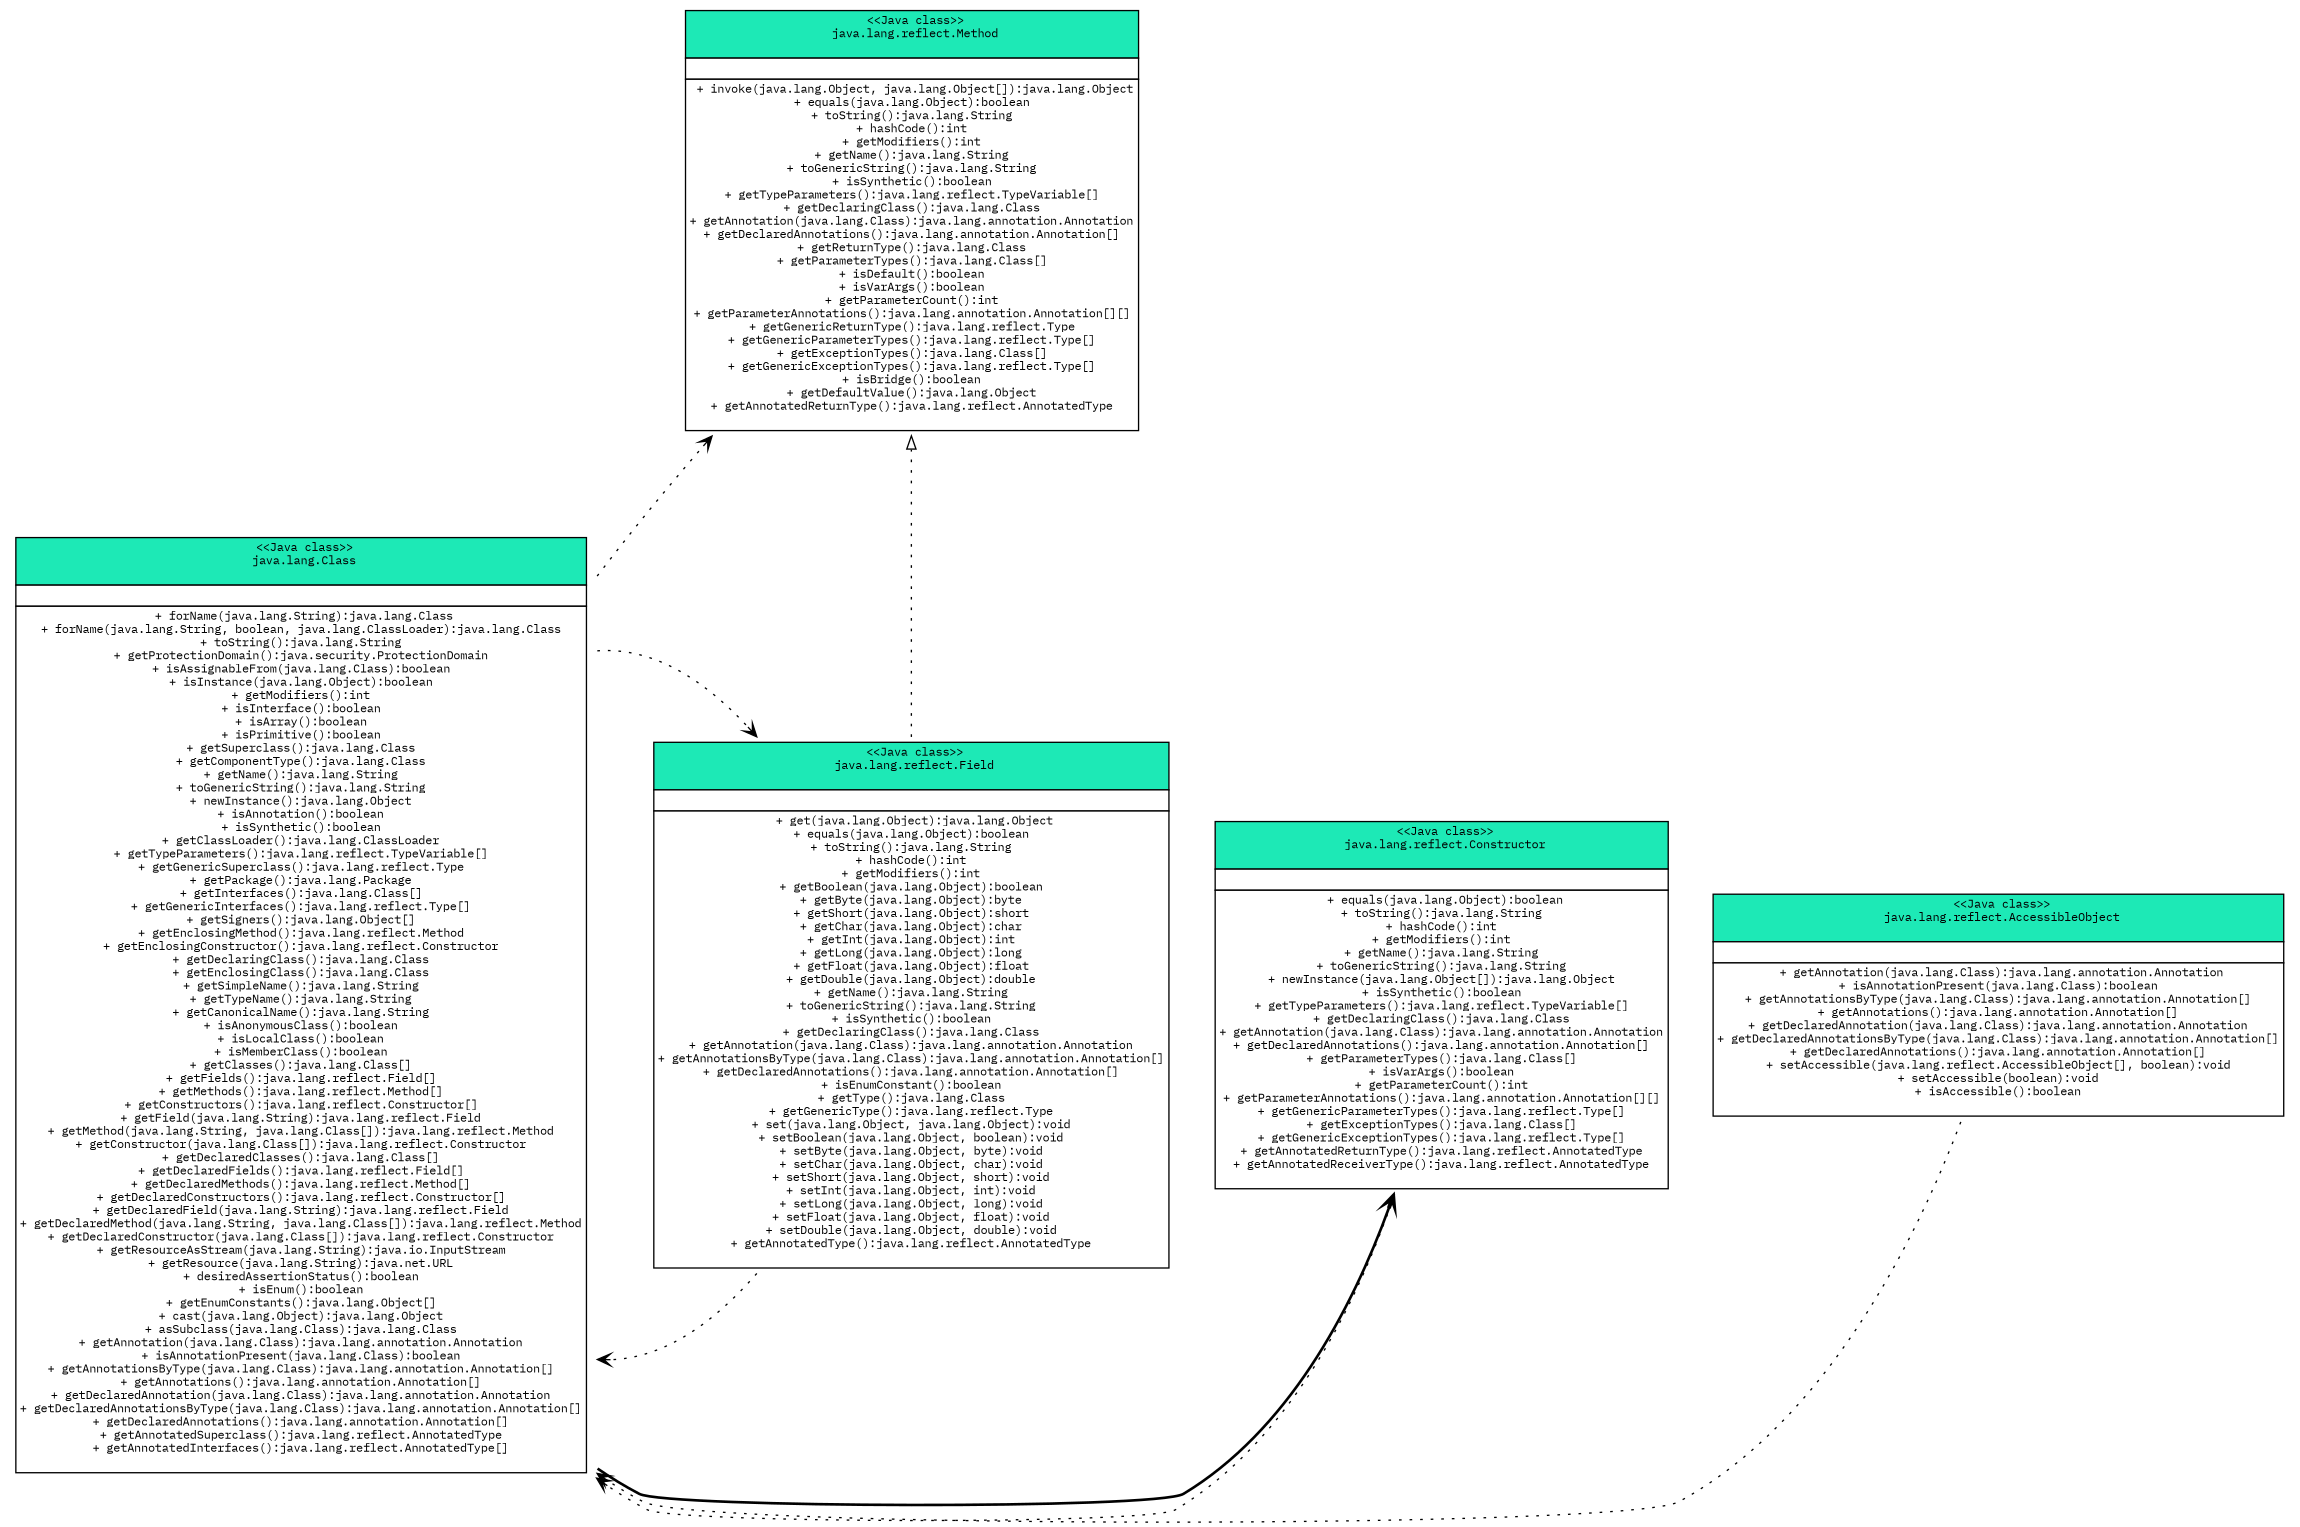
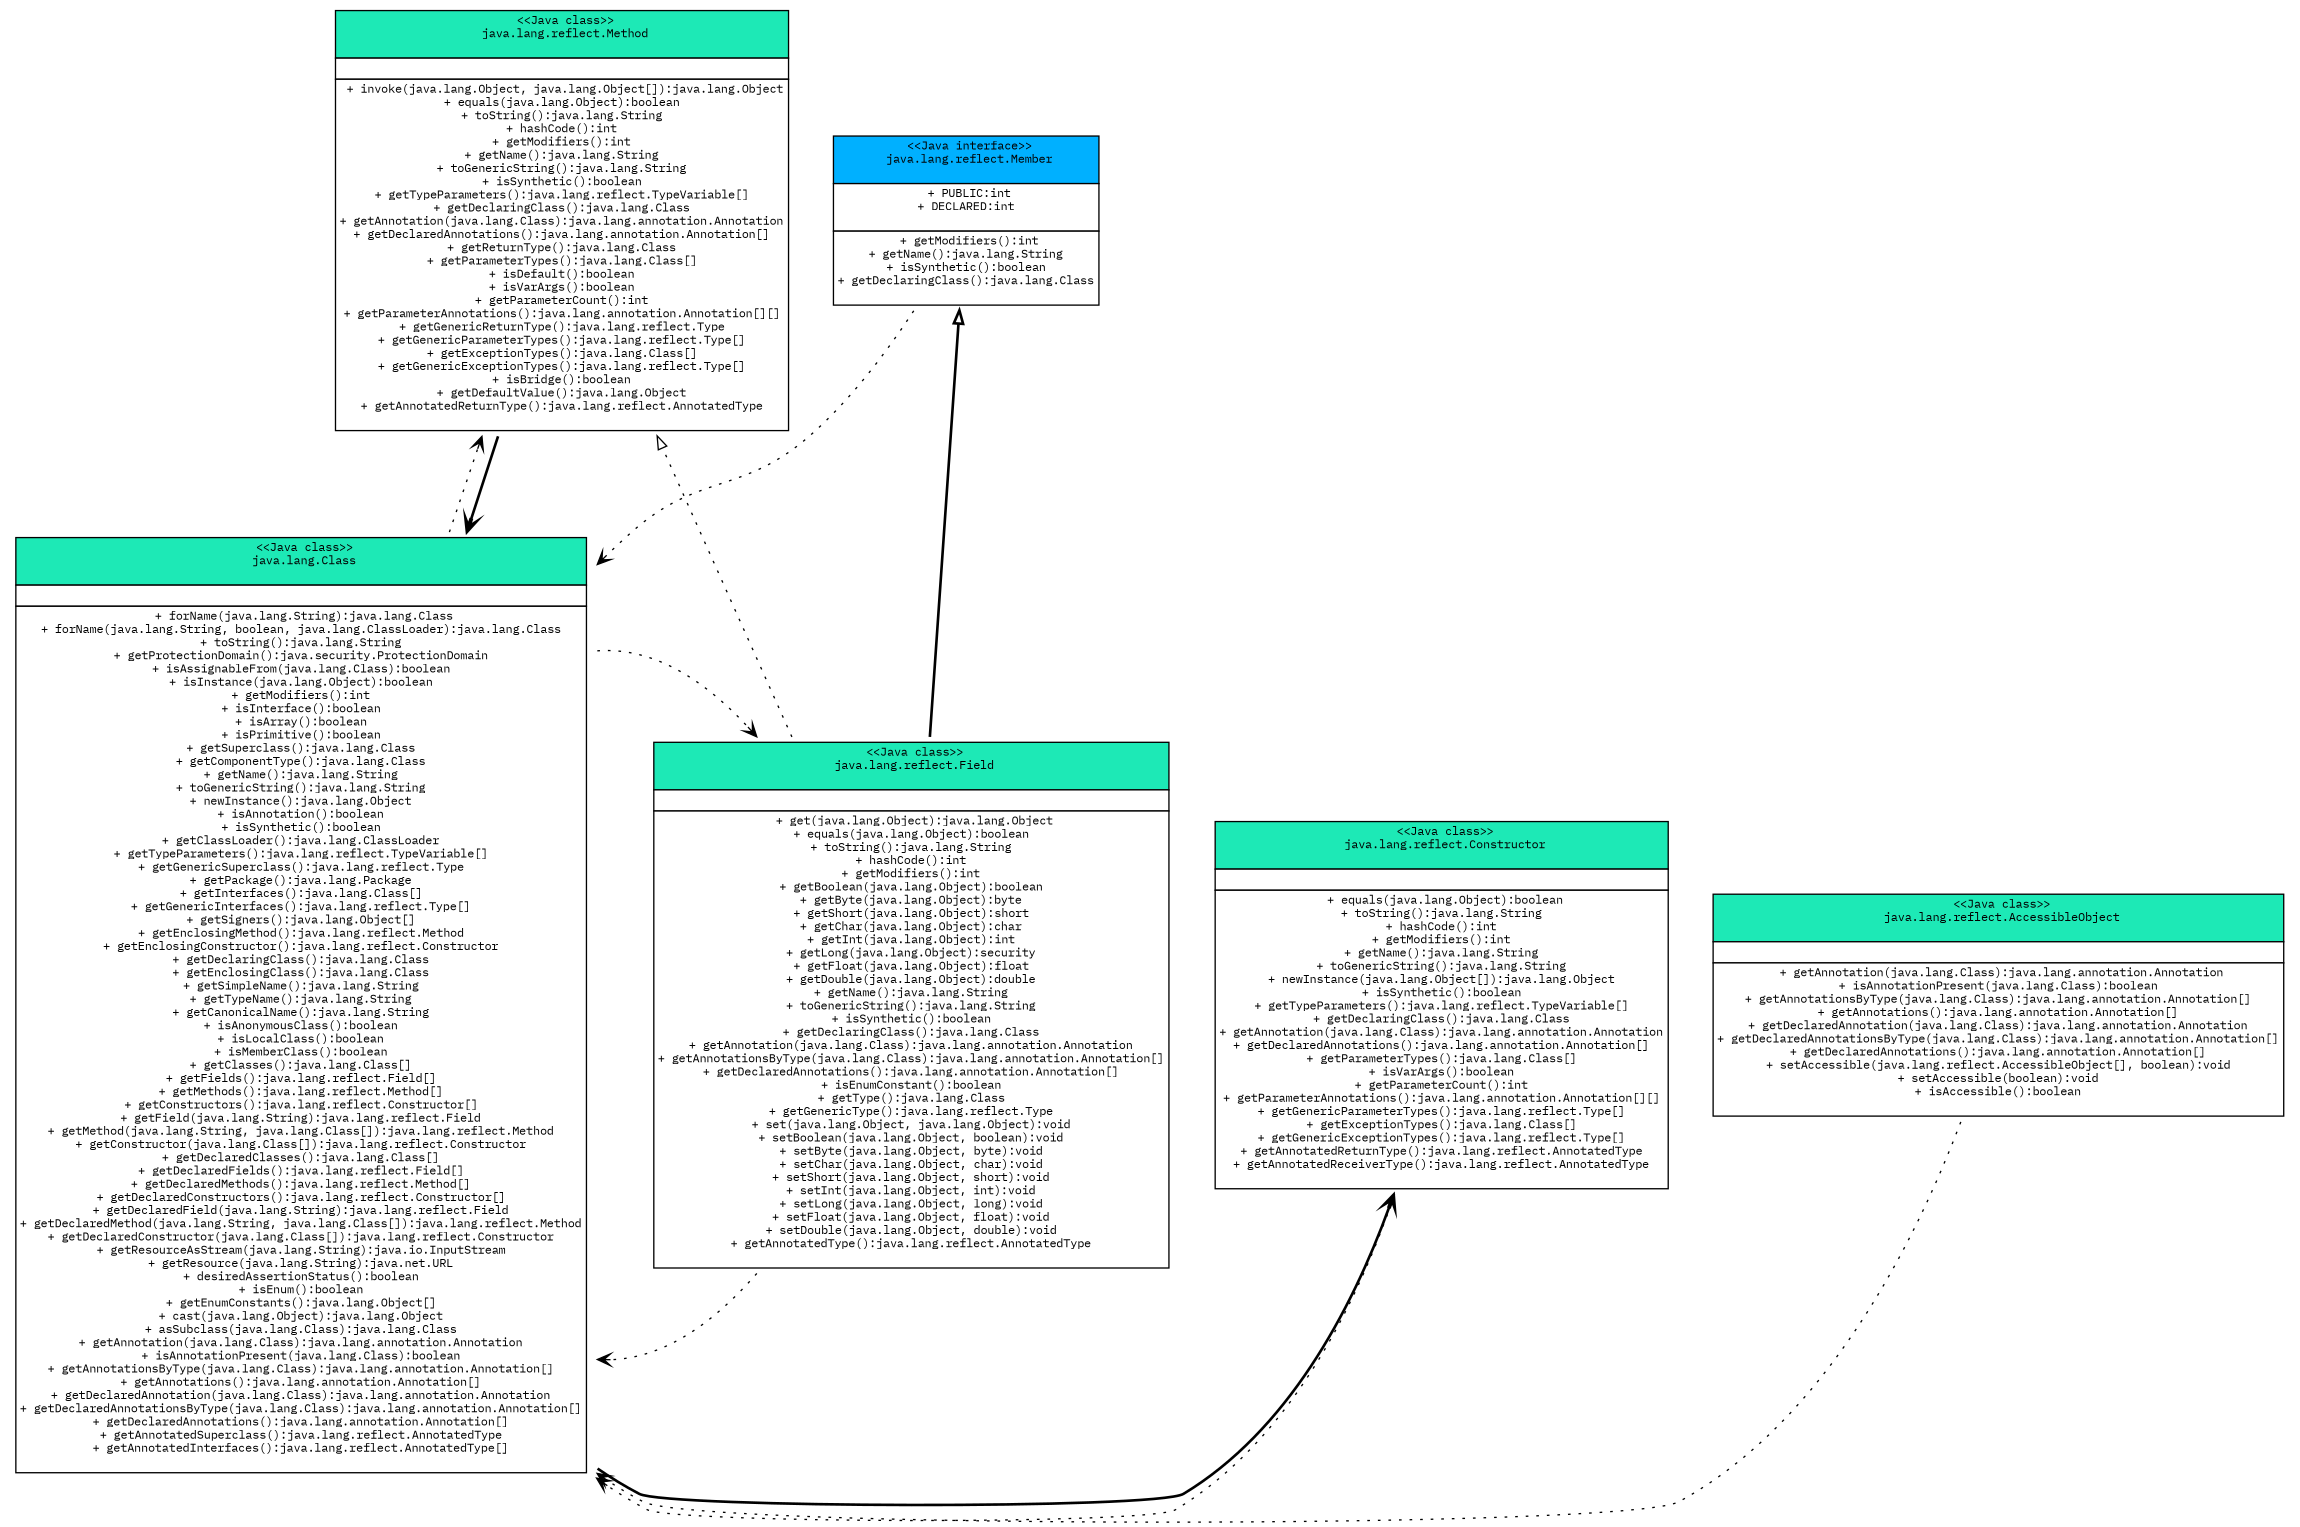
node "java.lang.reflect.Member": added
edge "java.lang.reflect.Method" -> "java.lang.Class": added
node "java.lang.reflect.Field": text "+ getLong(java.lang.Object):long" -> "+ getLong(java.lang.Object):security"
